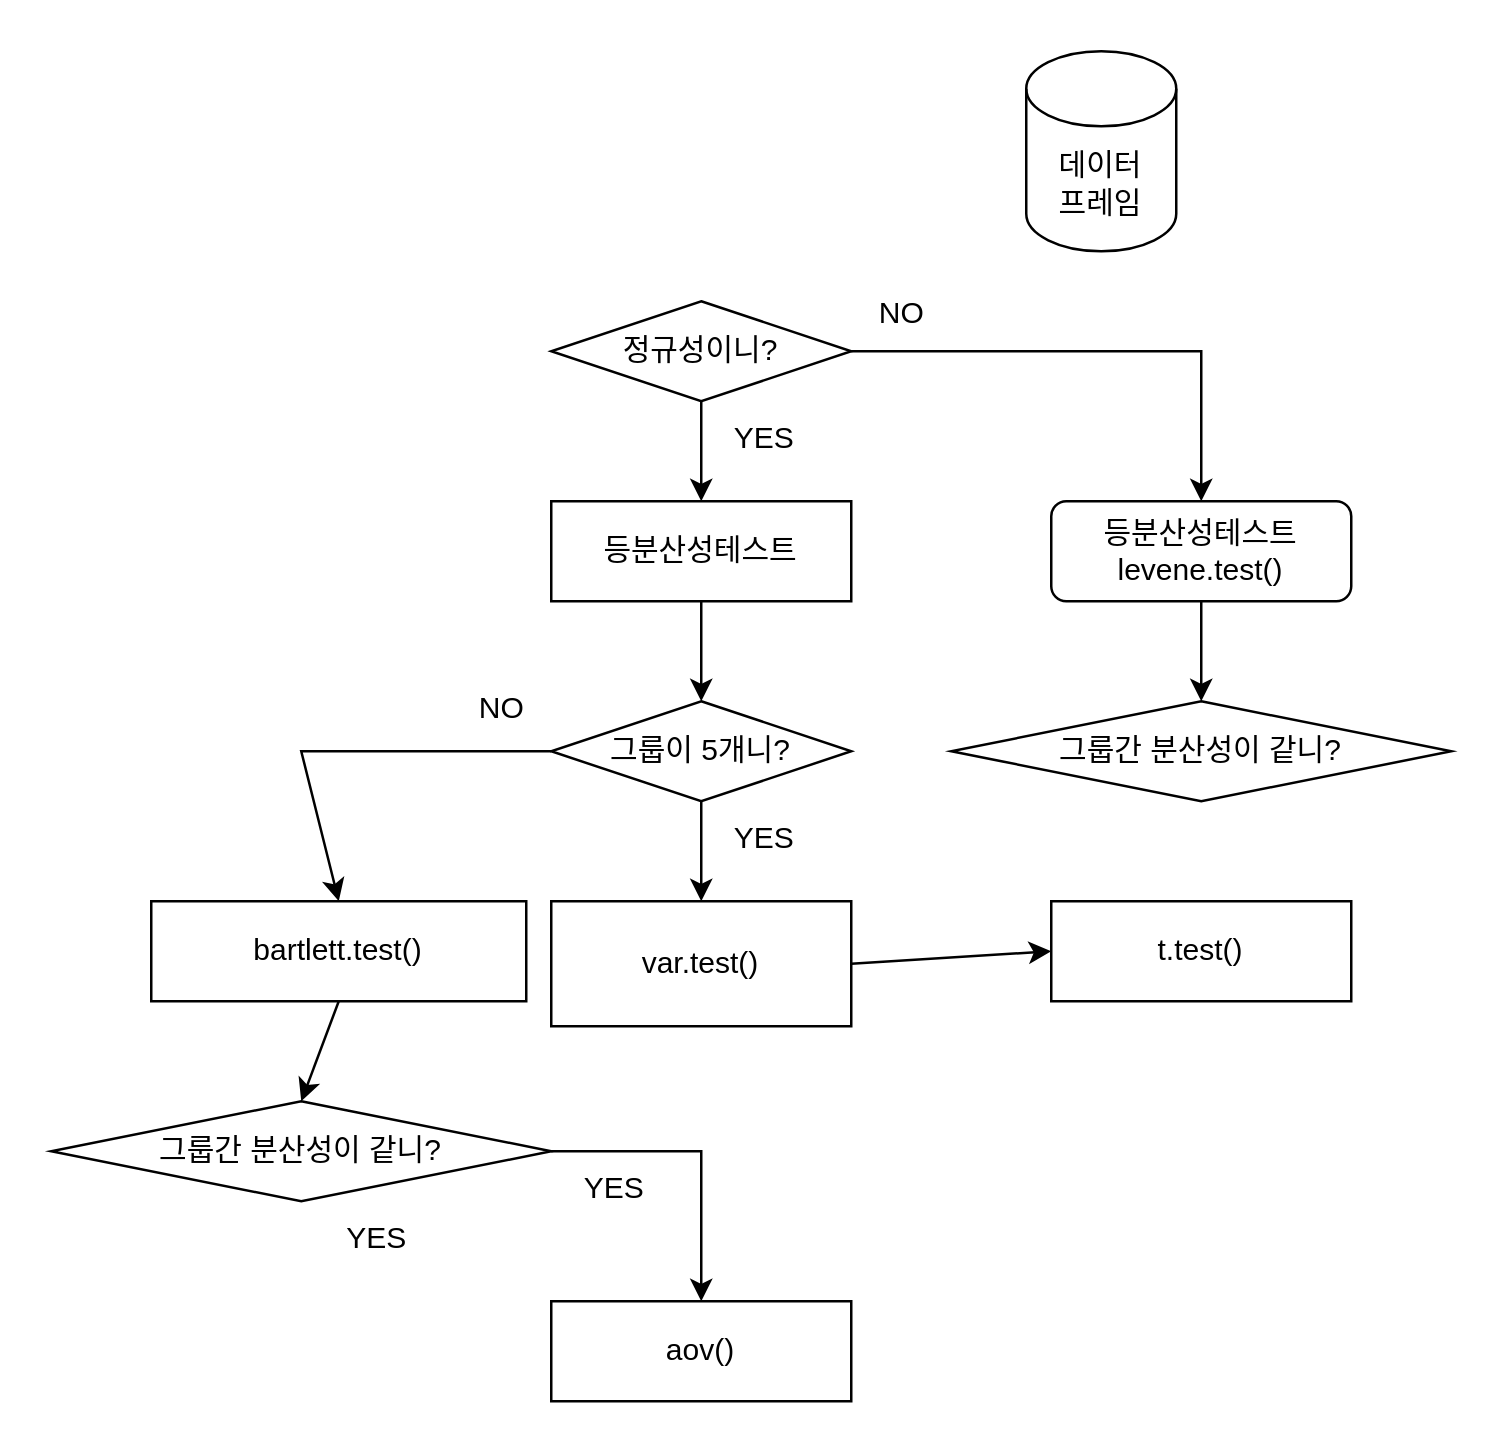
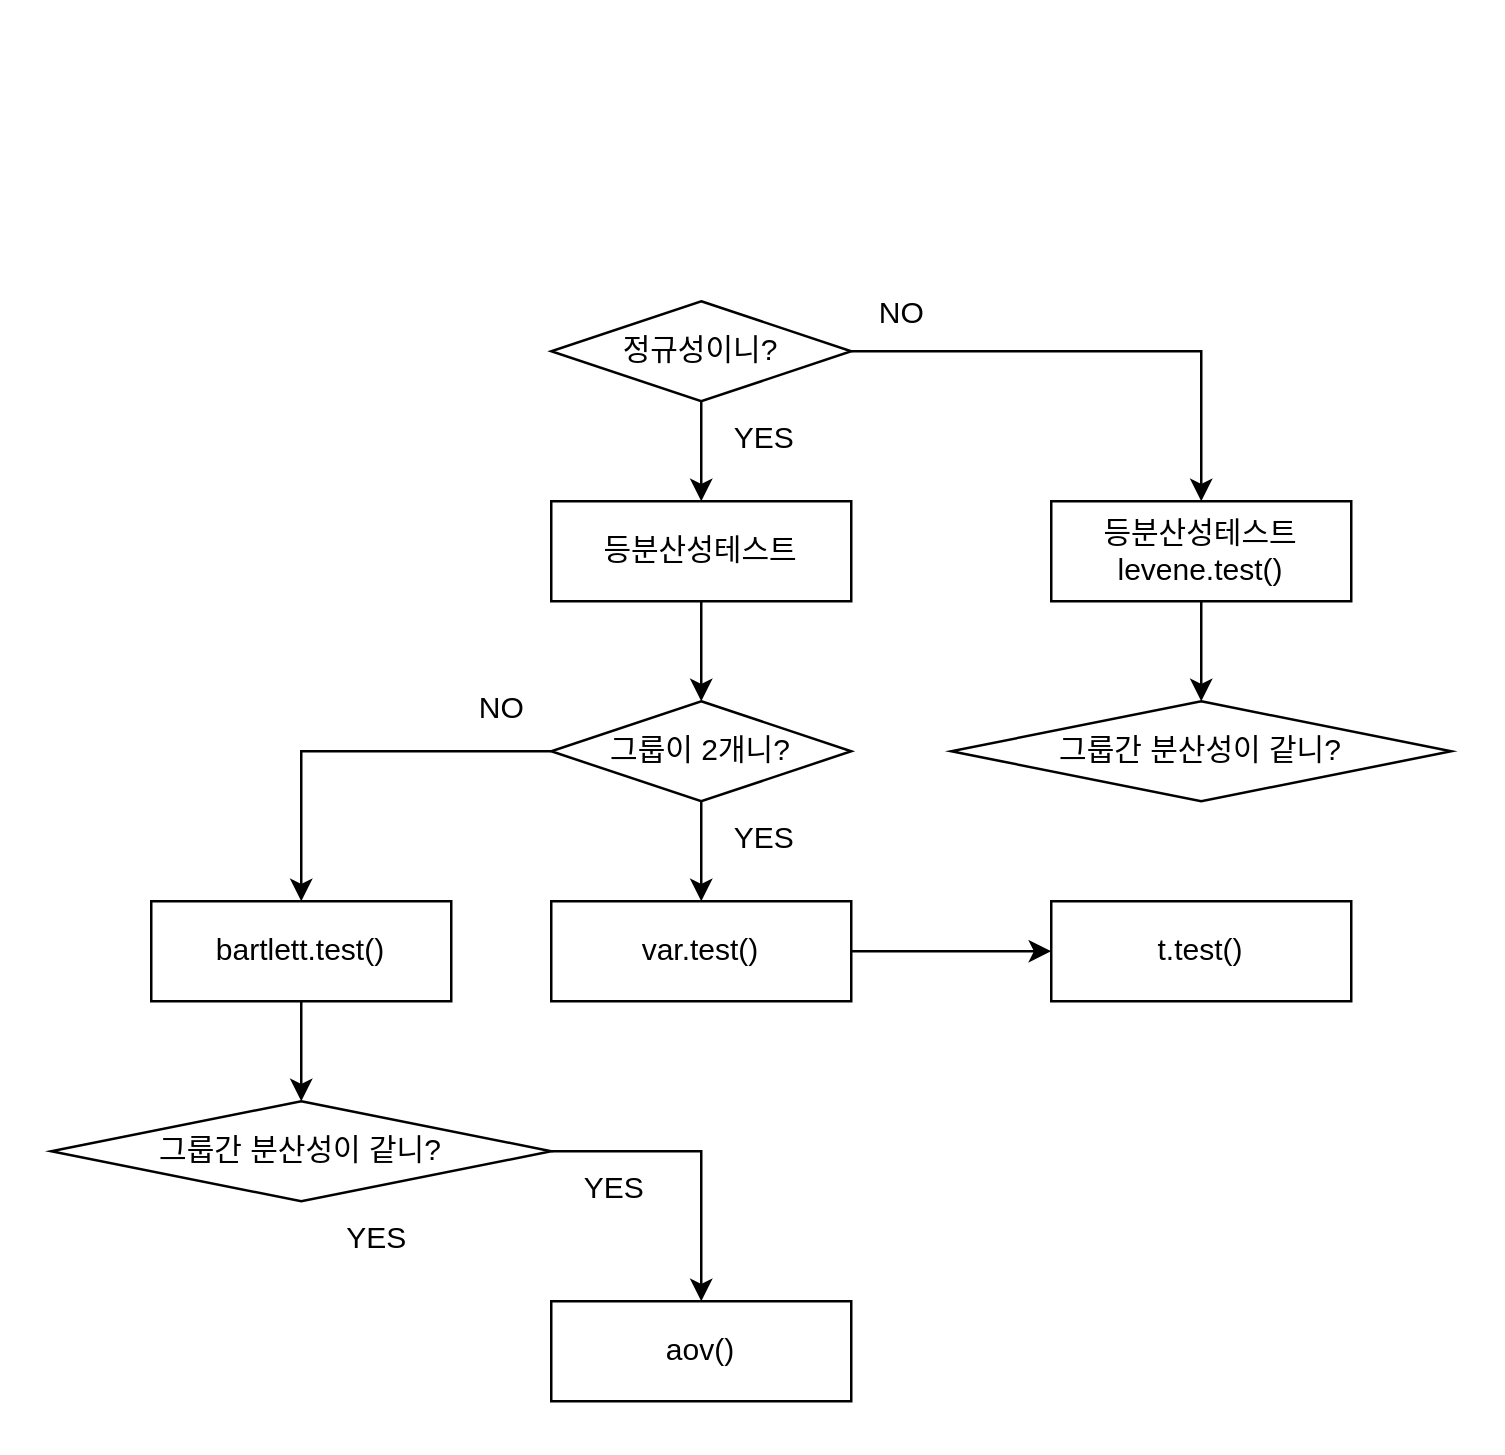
node "데이터 프레임": removed
node "등분산성테스트 levene.test()": shape rounded rectangle -> rectangle
node "그룹이 5개니?": label "그룹이 5개니?" -> "그룹이 2개니?"
node "bartlett.test()": size 375x100 -> 300x100
node "var.test()": size 300x125 -> 300x100
